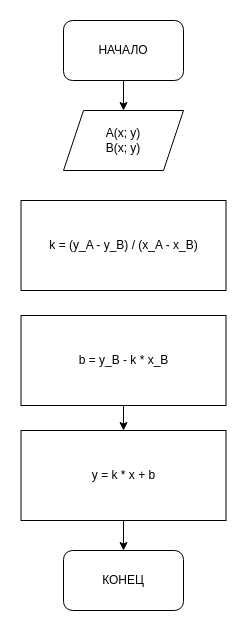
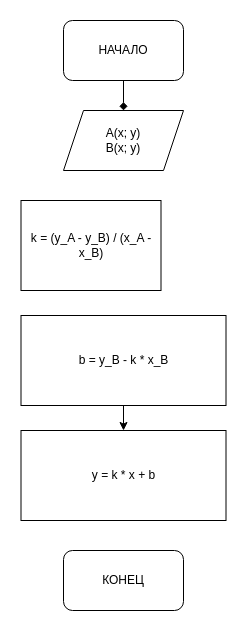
edge "НАЧАЛО" -> "A(x; y) B(x; y)": arrowhead classic -> diamond
node "k = (y_A - y_B) / (x_A - x_B)": size 205x90 -> 140x90
edge "y = k * x + b" -> "КОНЕЦ": removed
